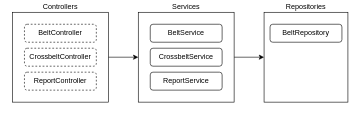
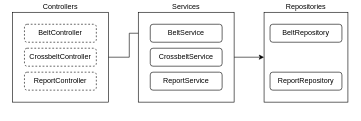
edge "Controllers" -> "Services": now "Controllers" -> "BeltService"
node "ReportRepository": added
